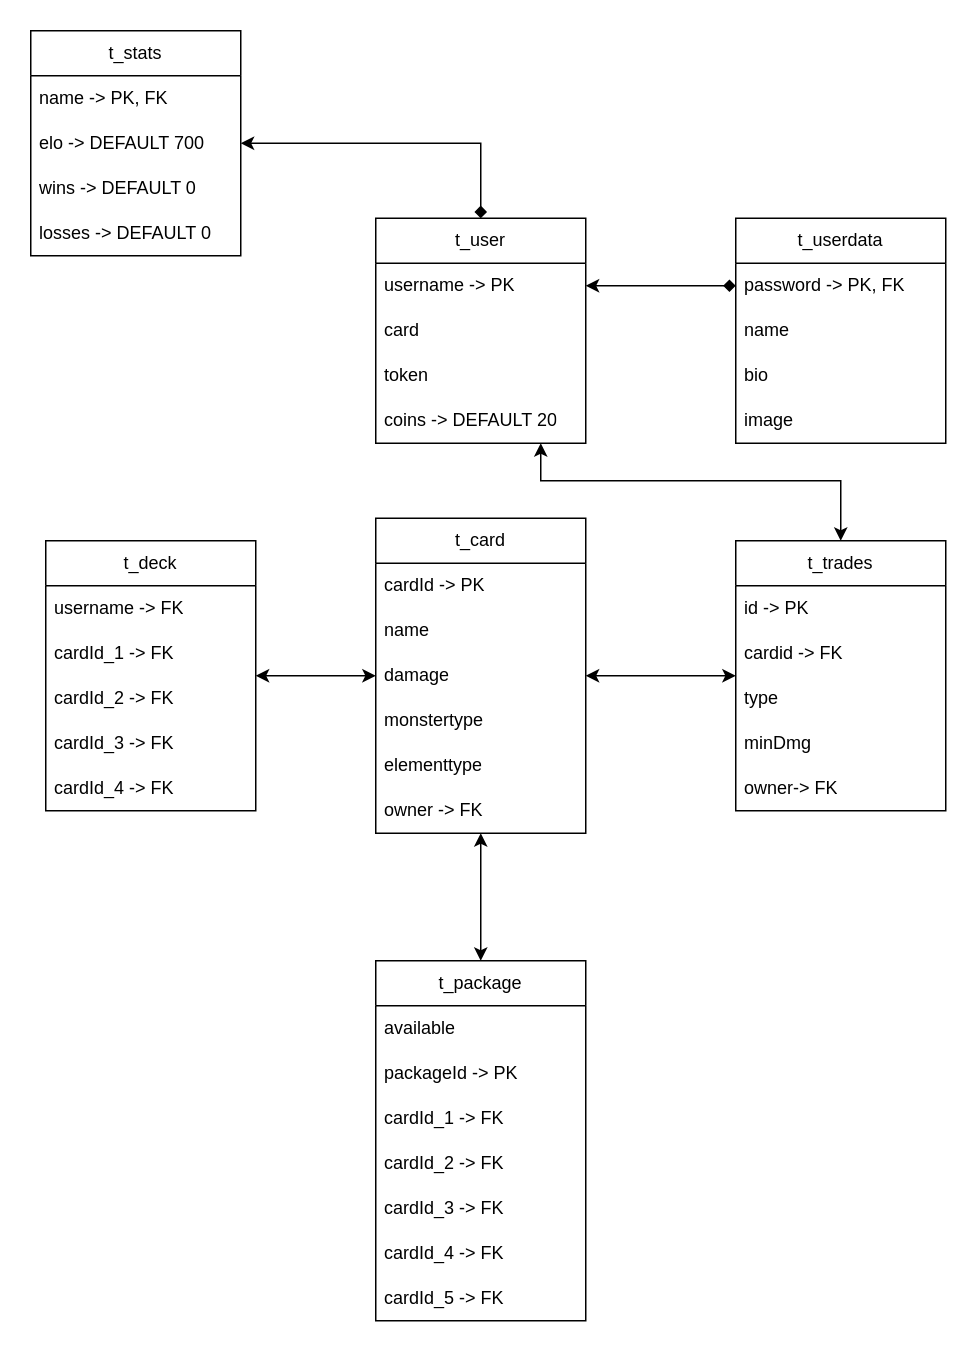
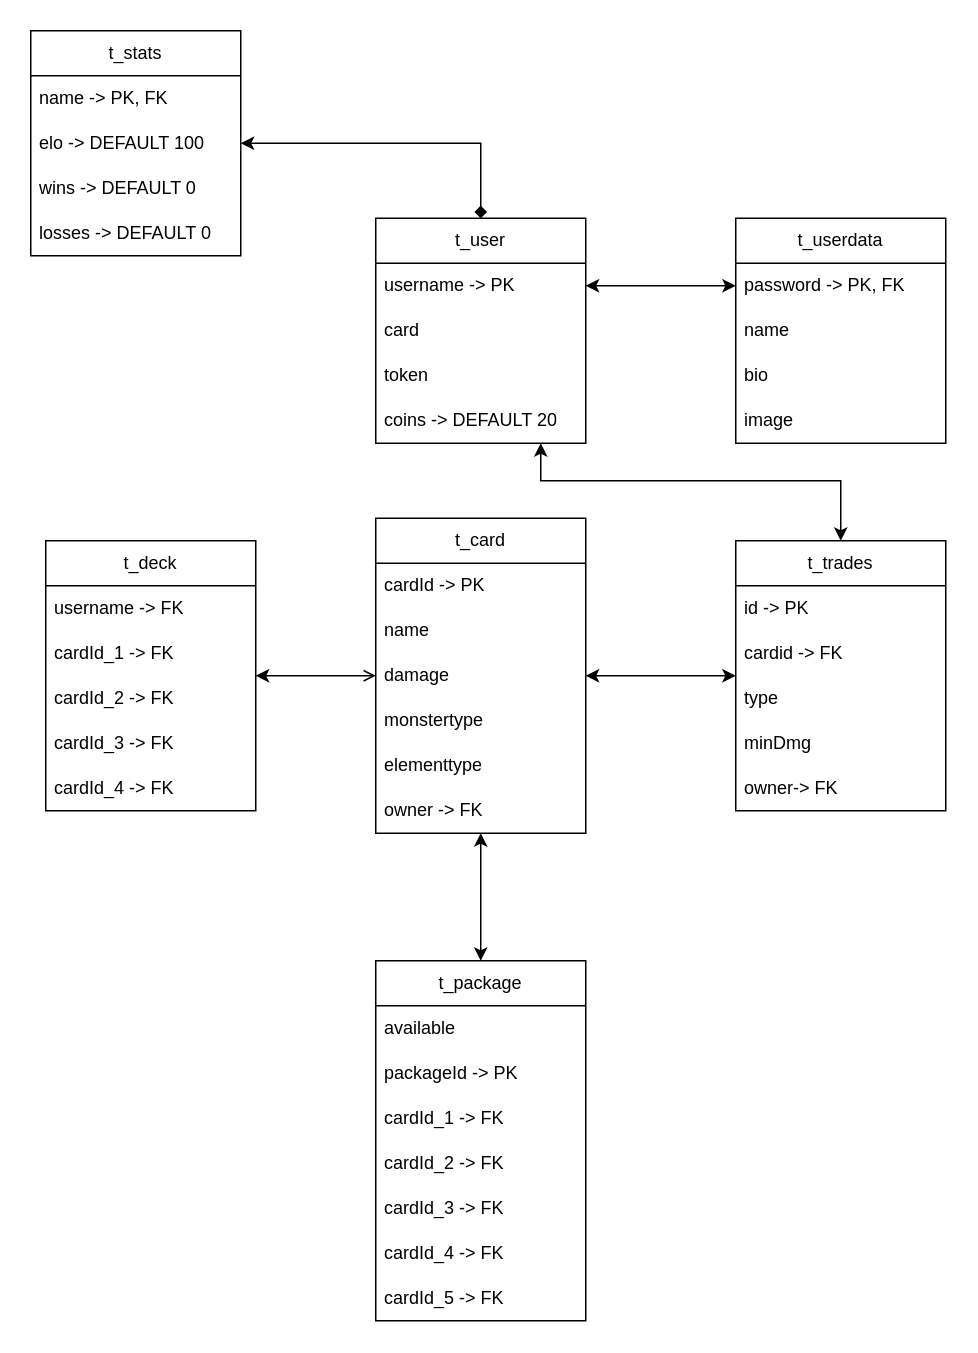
node "elo -> DEFAULT 700": label "elo -> DEFAULT 700" -> "elo -> DEFAULT 100"
edge "username -> PK" -- "password -> PK, FK": arrowhead diamond -> classic
edge "t_deck" -- "t_card": arrowhead classic -> open
